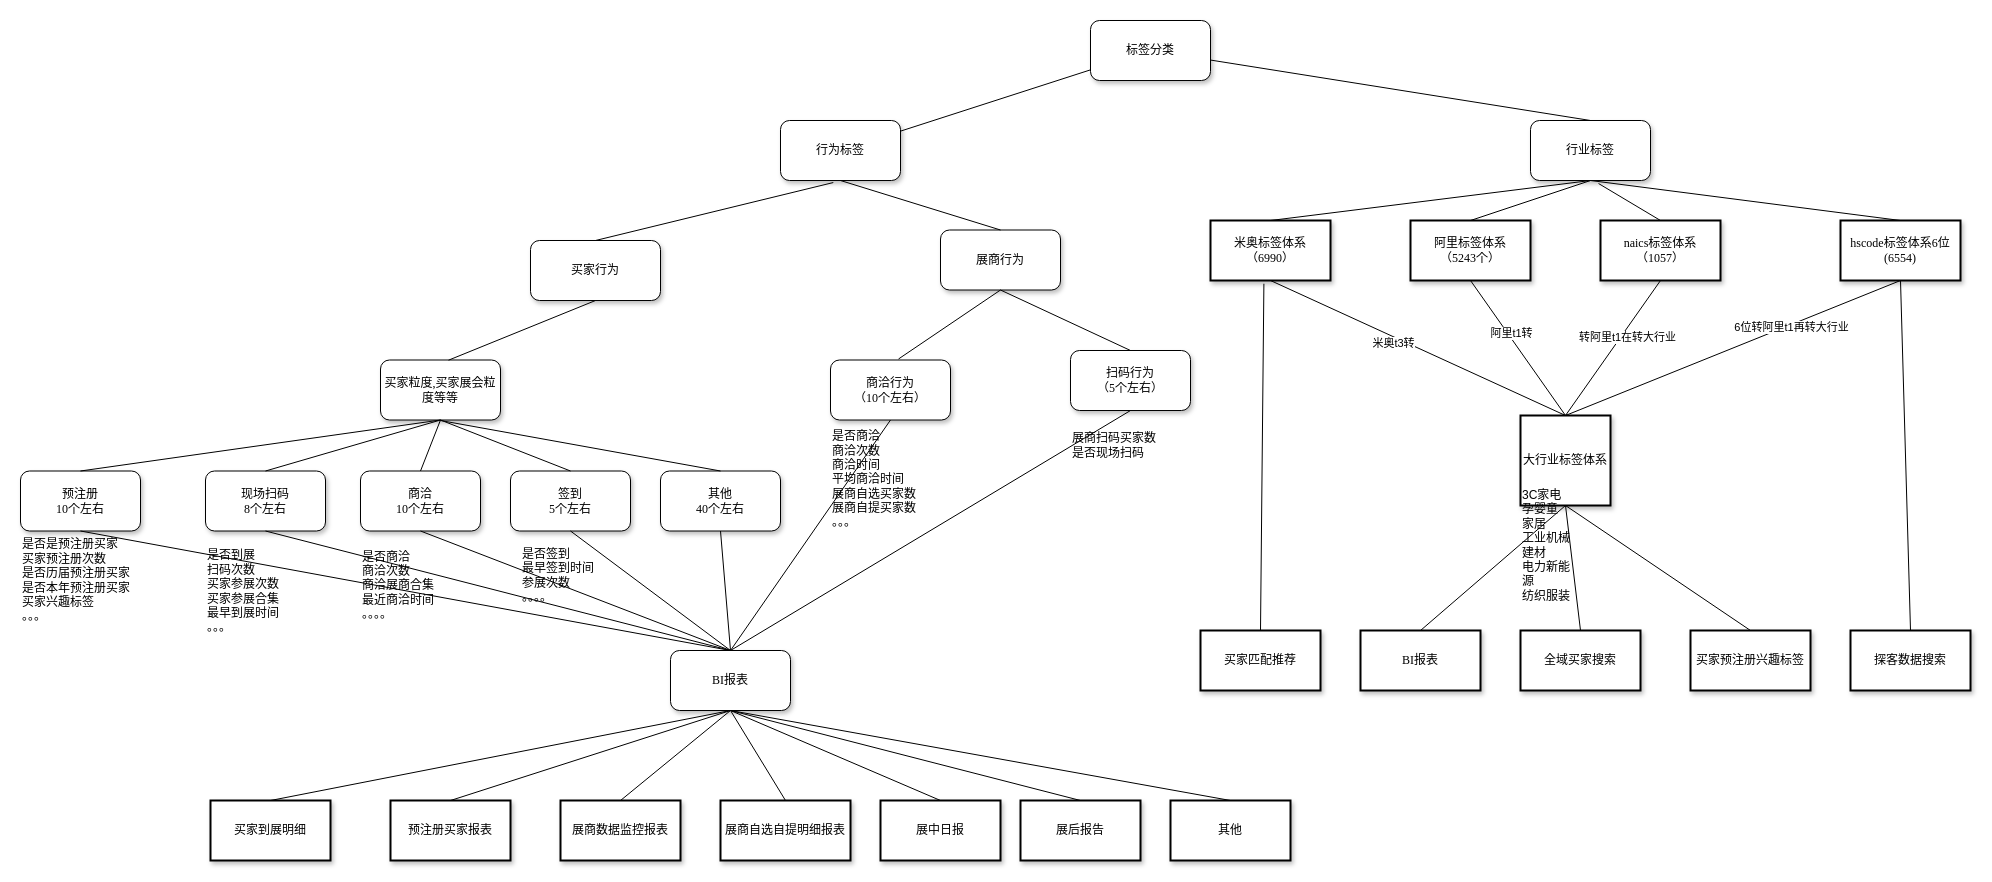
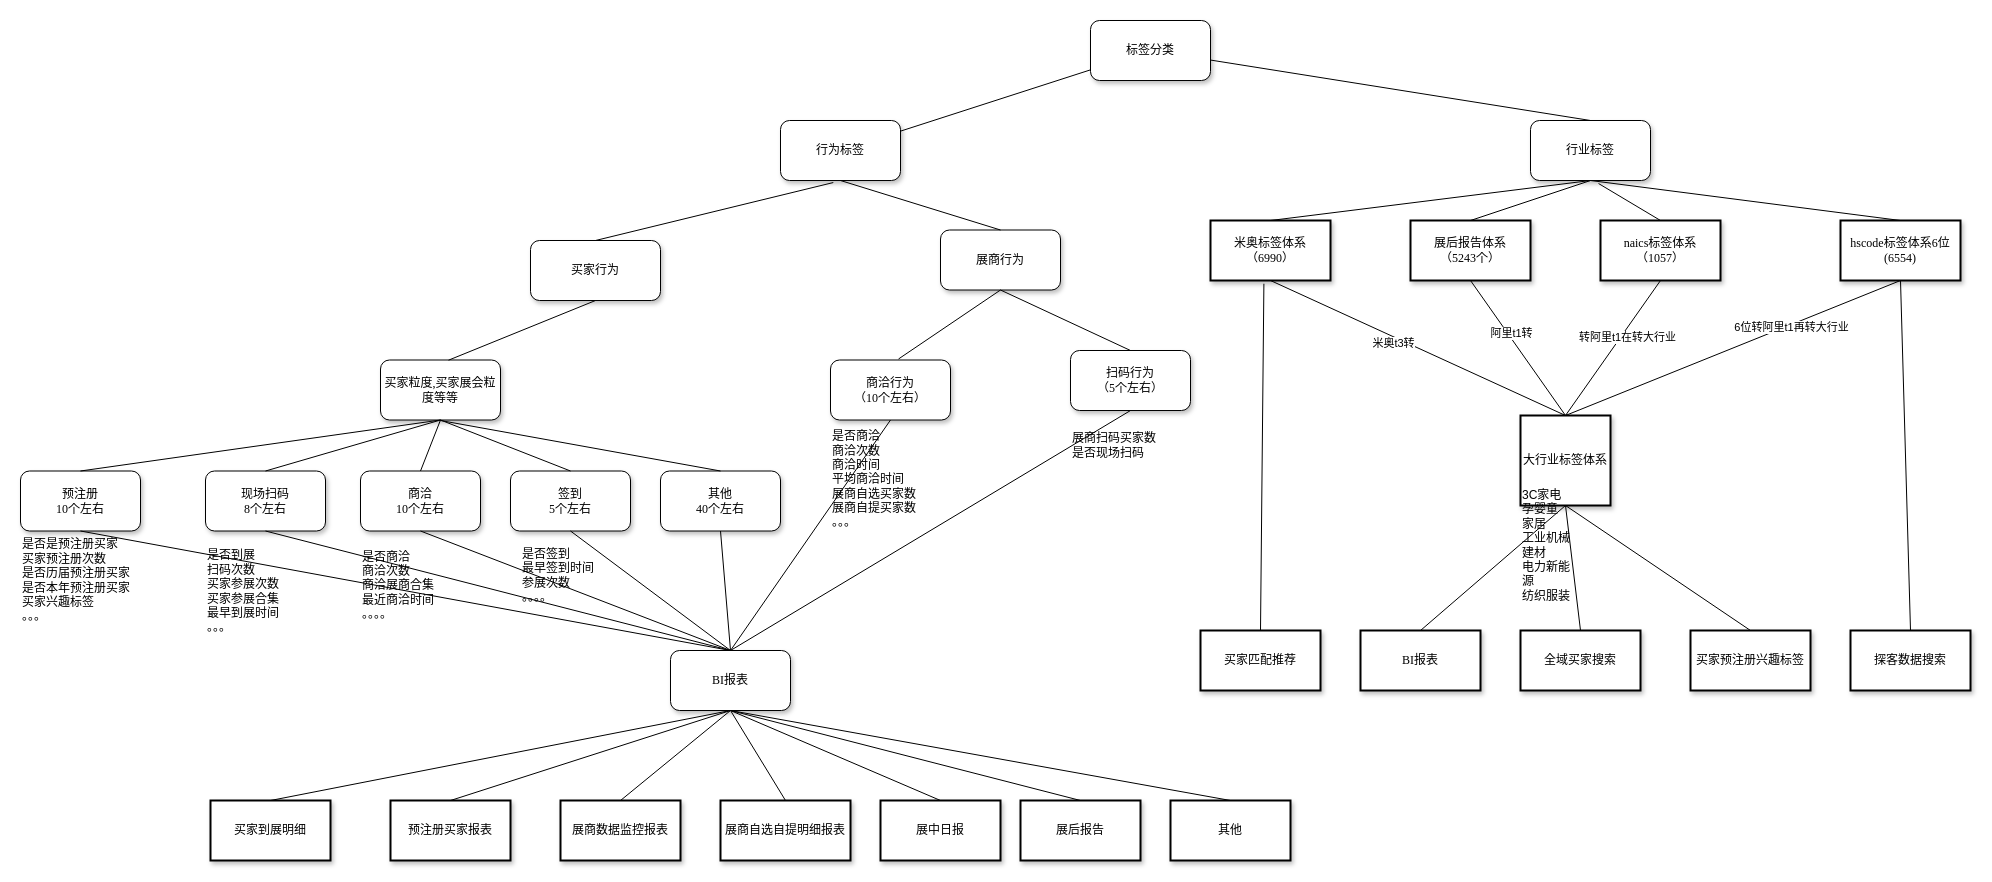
node "阿里标签体系 （5243个）": label "阿里标签体系 （5243个）" -> "展后报告体系 （5243个）"
